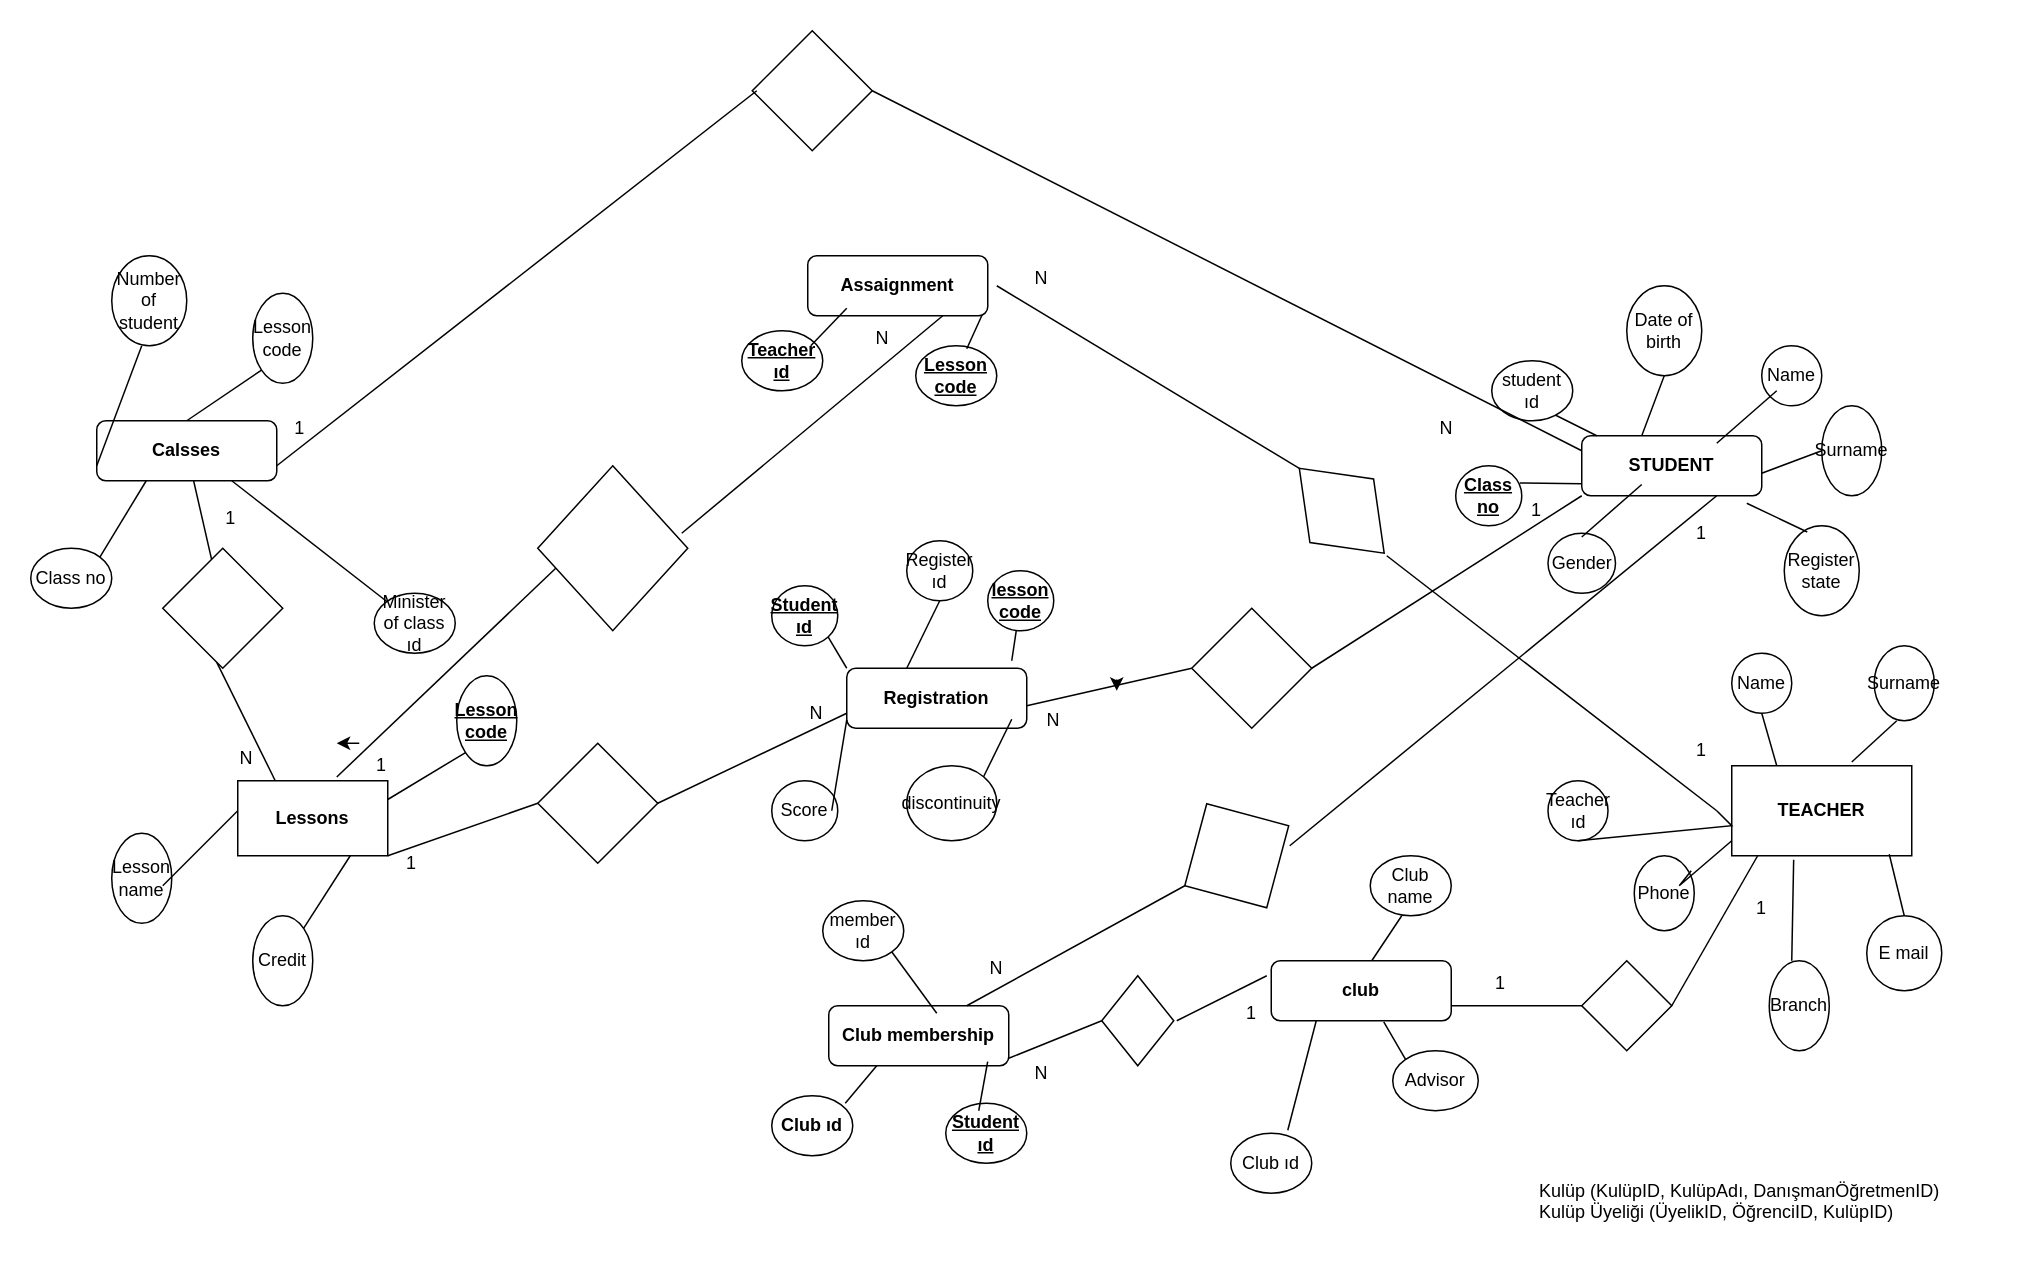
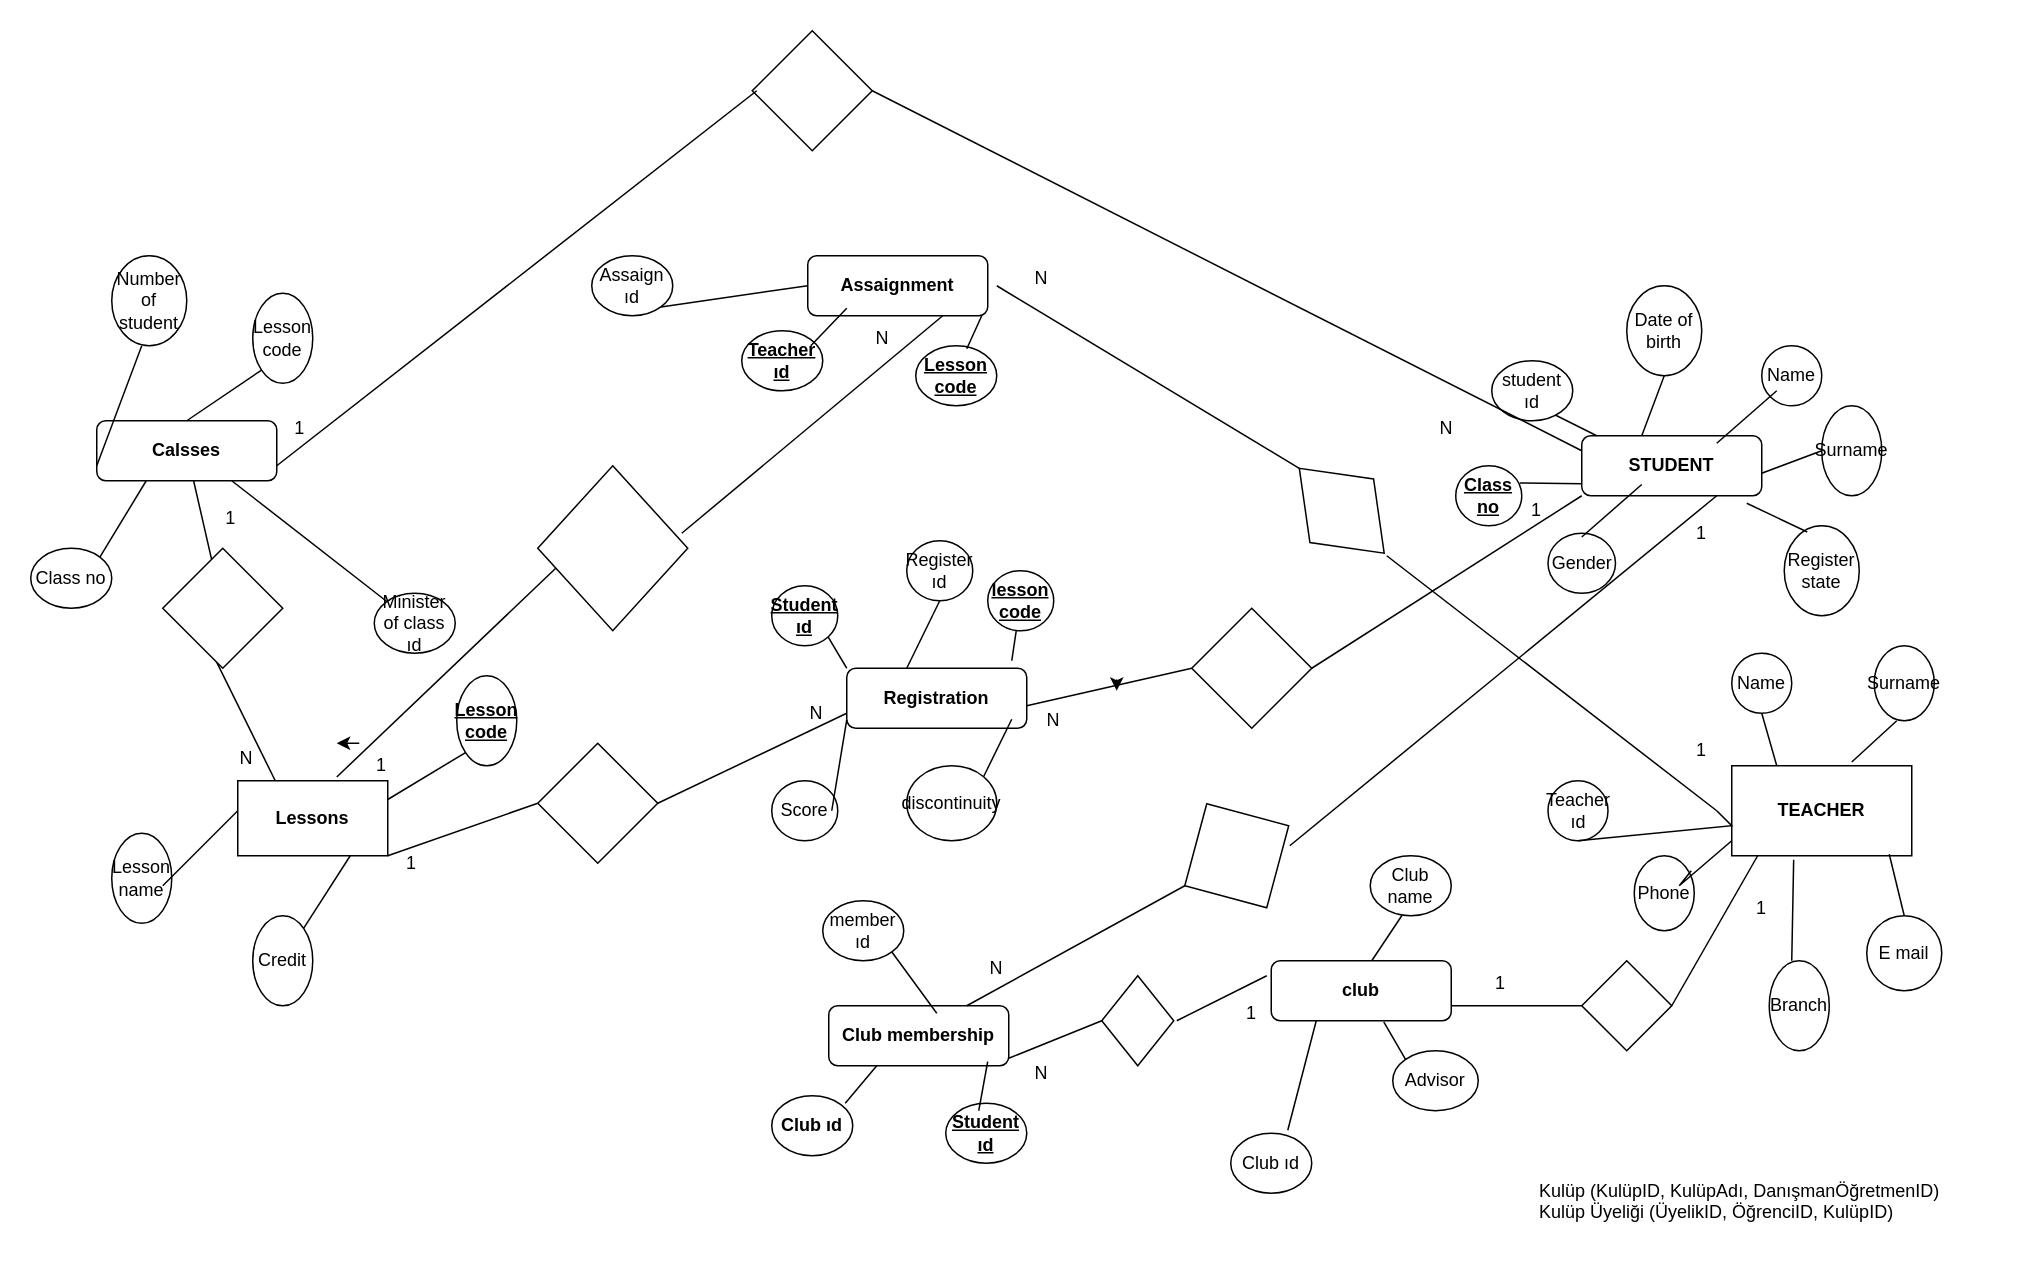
node "Assaign ıd": added
edge "Assaign ıd" -- "Assaignment": added
